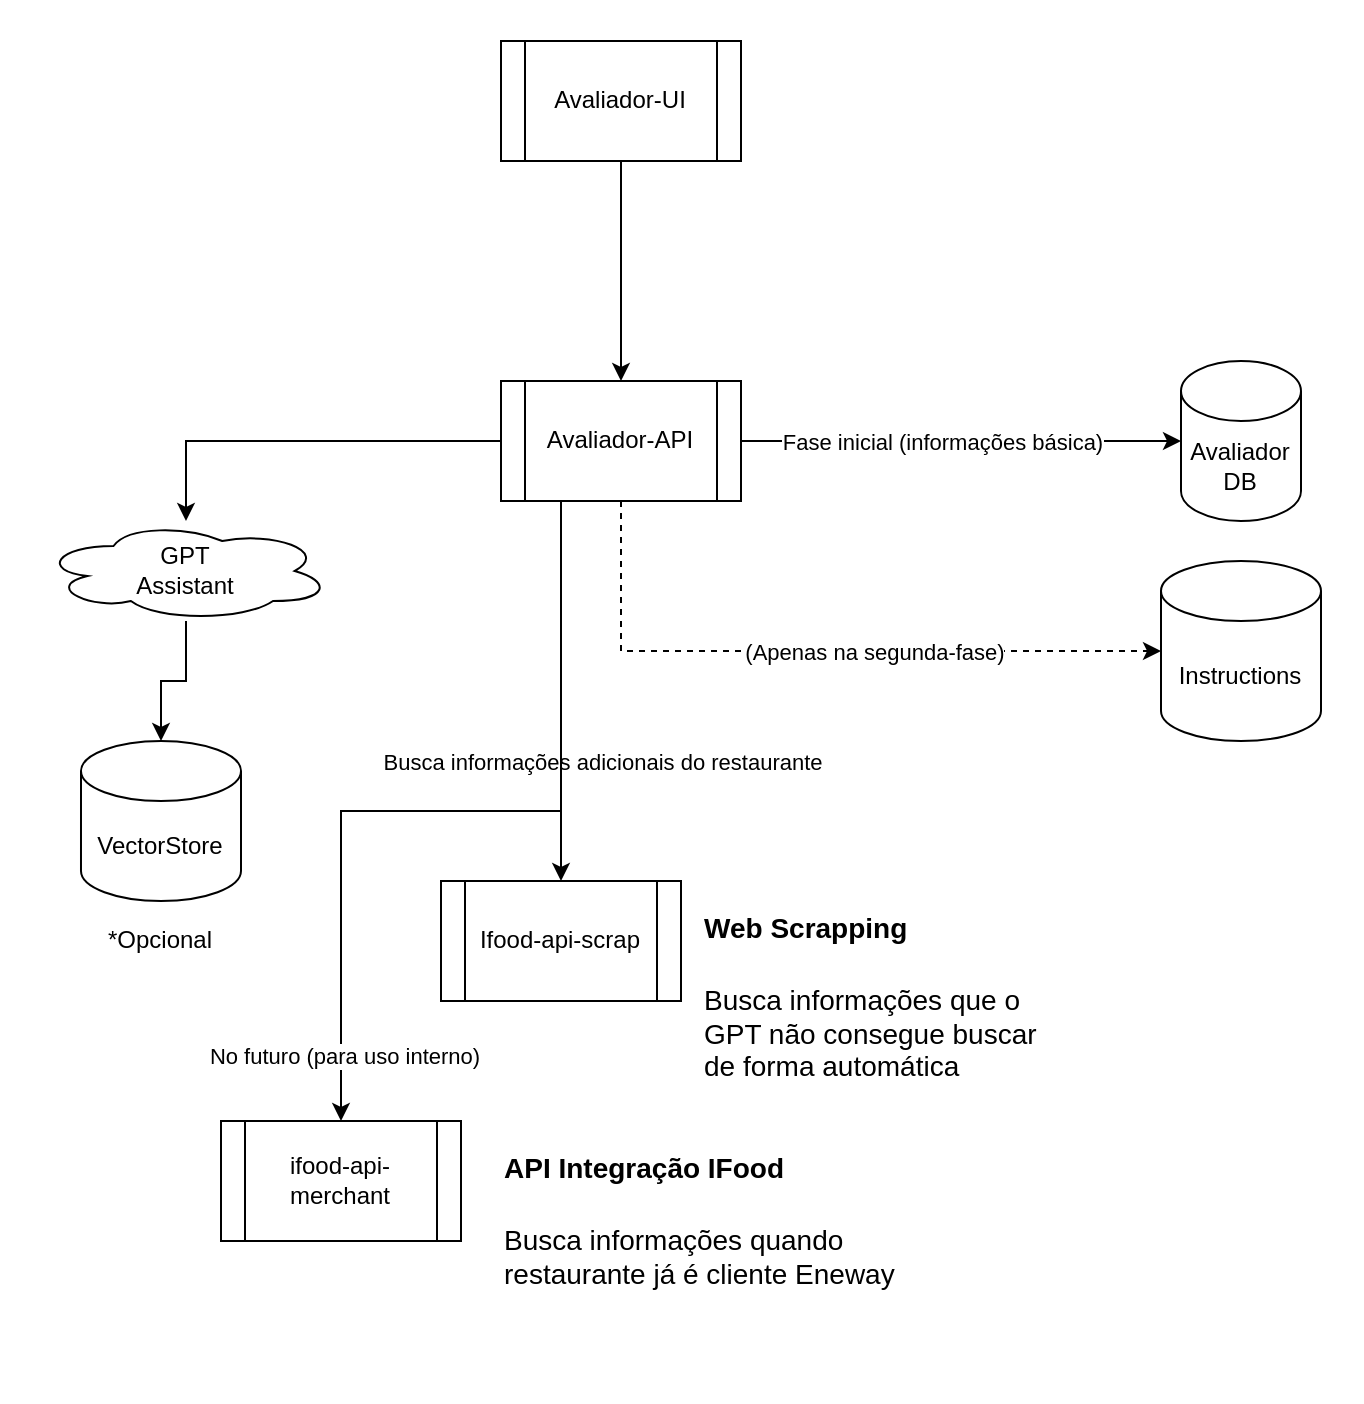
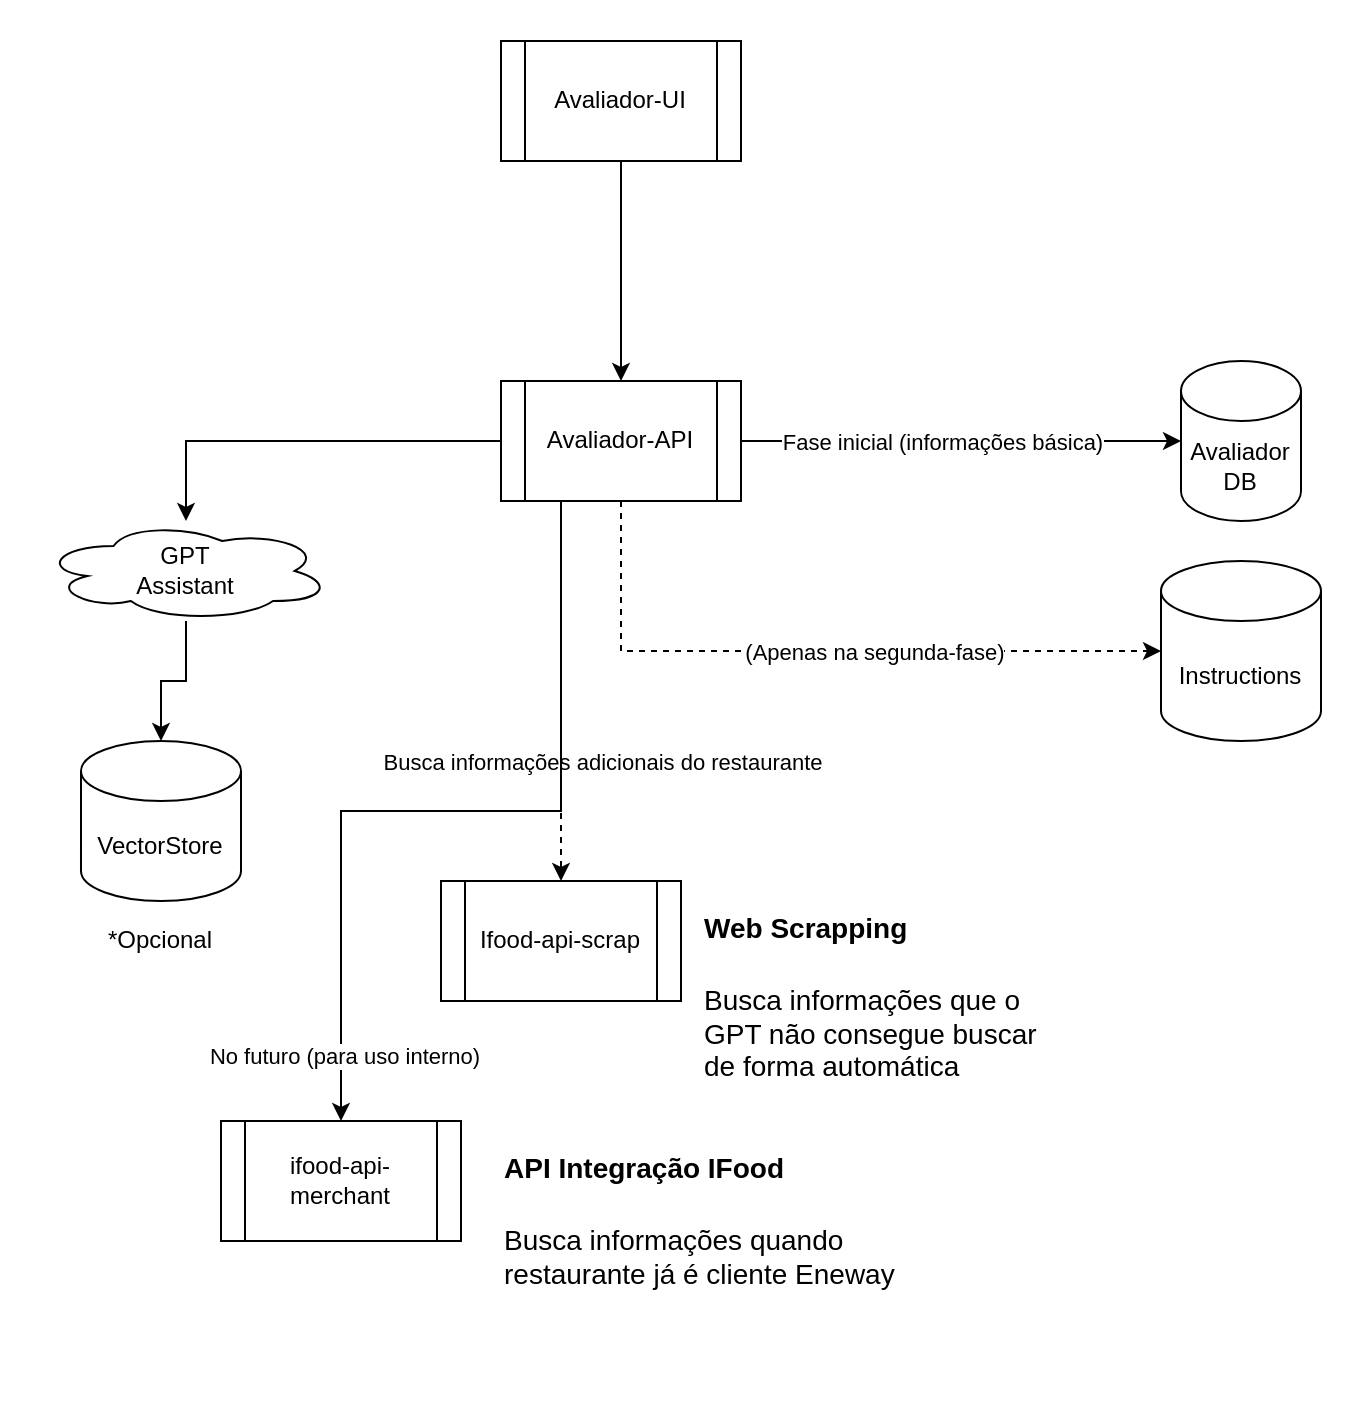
edge "Avaliador-API" -> "Ifood-api-scrap": style solid -> dashed
